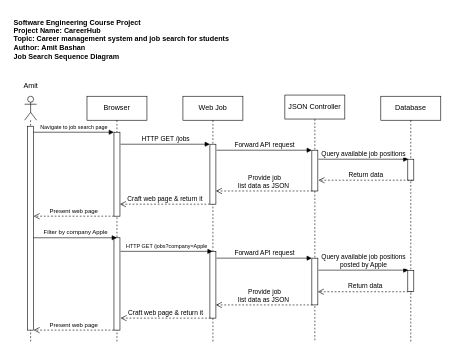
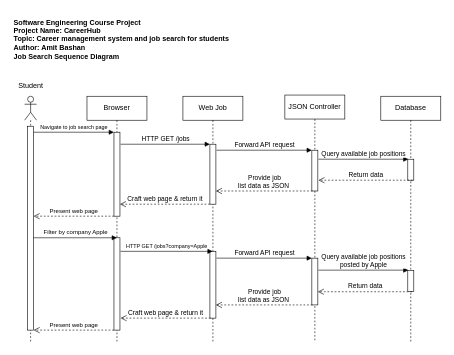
node "Amit": label "Amit" -> "Student"
